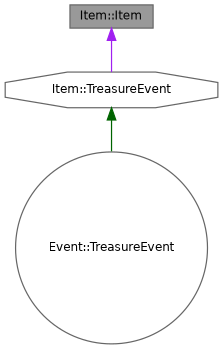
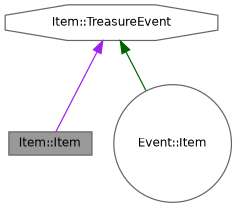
edge "Item::TreasureEvent" -> "Item::Item": reversed
node "Event::TreasureEvent": label "Event::TreasureEvent" -> "Event::Item"
